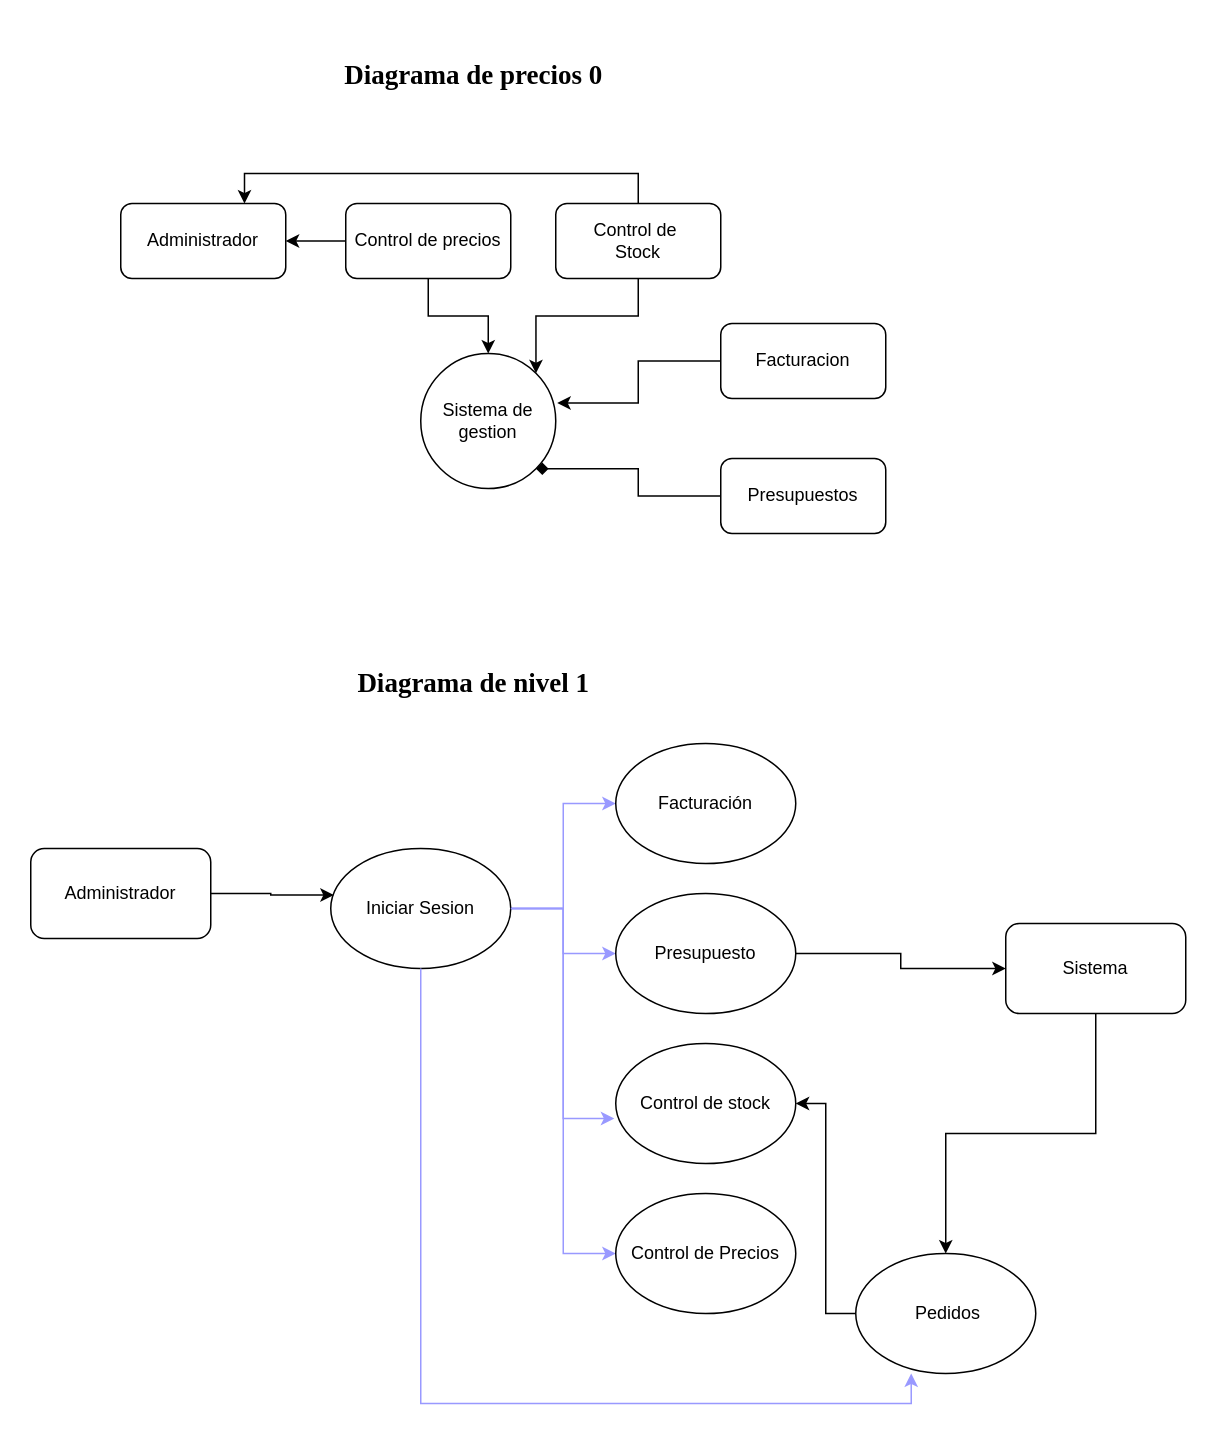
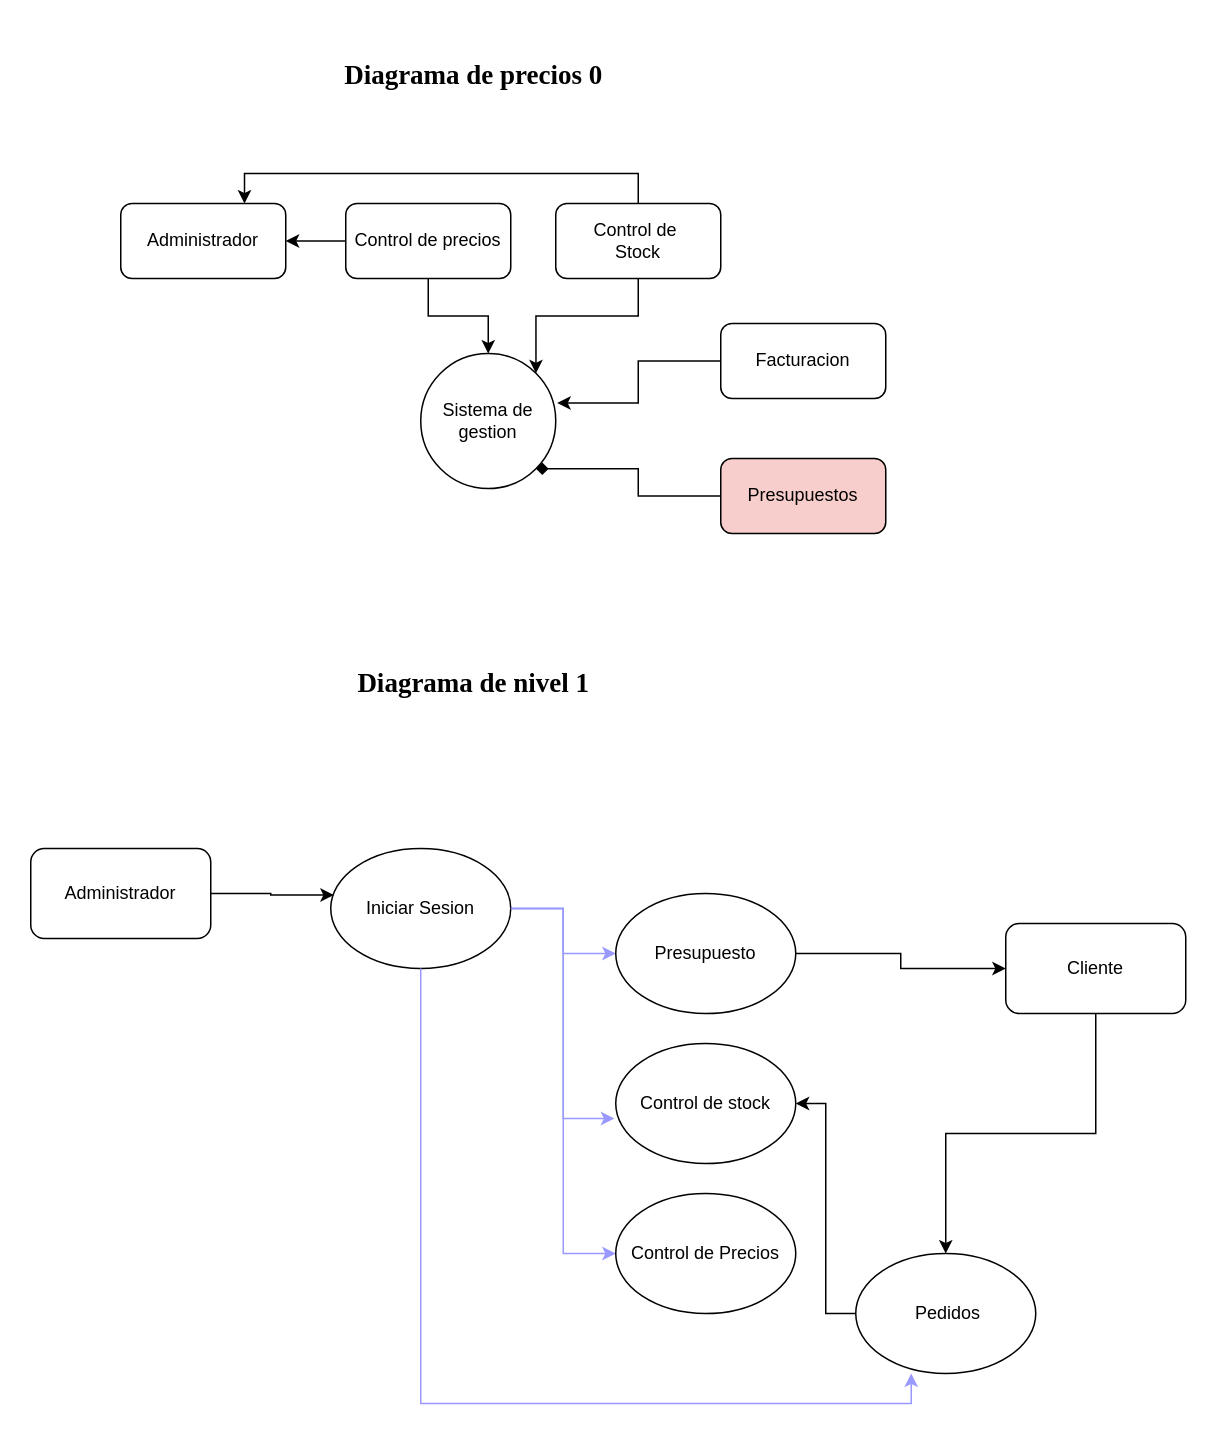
node "Presupuestos": fillcolor #ffffff -> #f8cecc
node "Facturación": removed
edge "Iniciar Sesion" -> "Facturación": removed
node "Sistema": label "Sistema" -> "Cliente"
